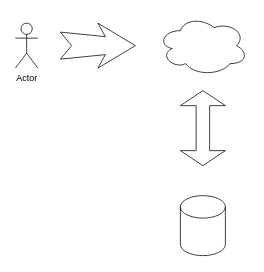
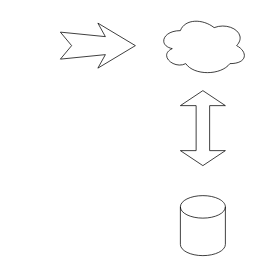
node "Actor": removed
